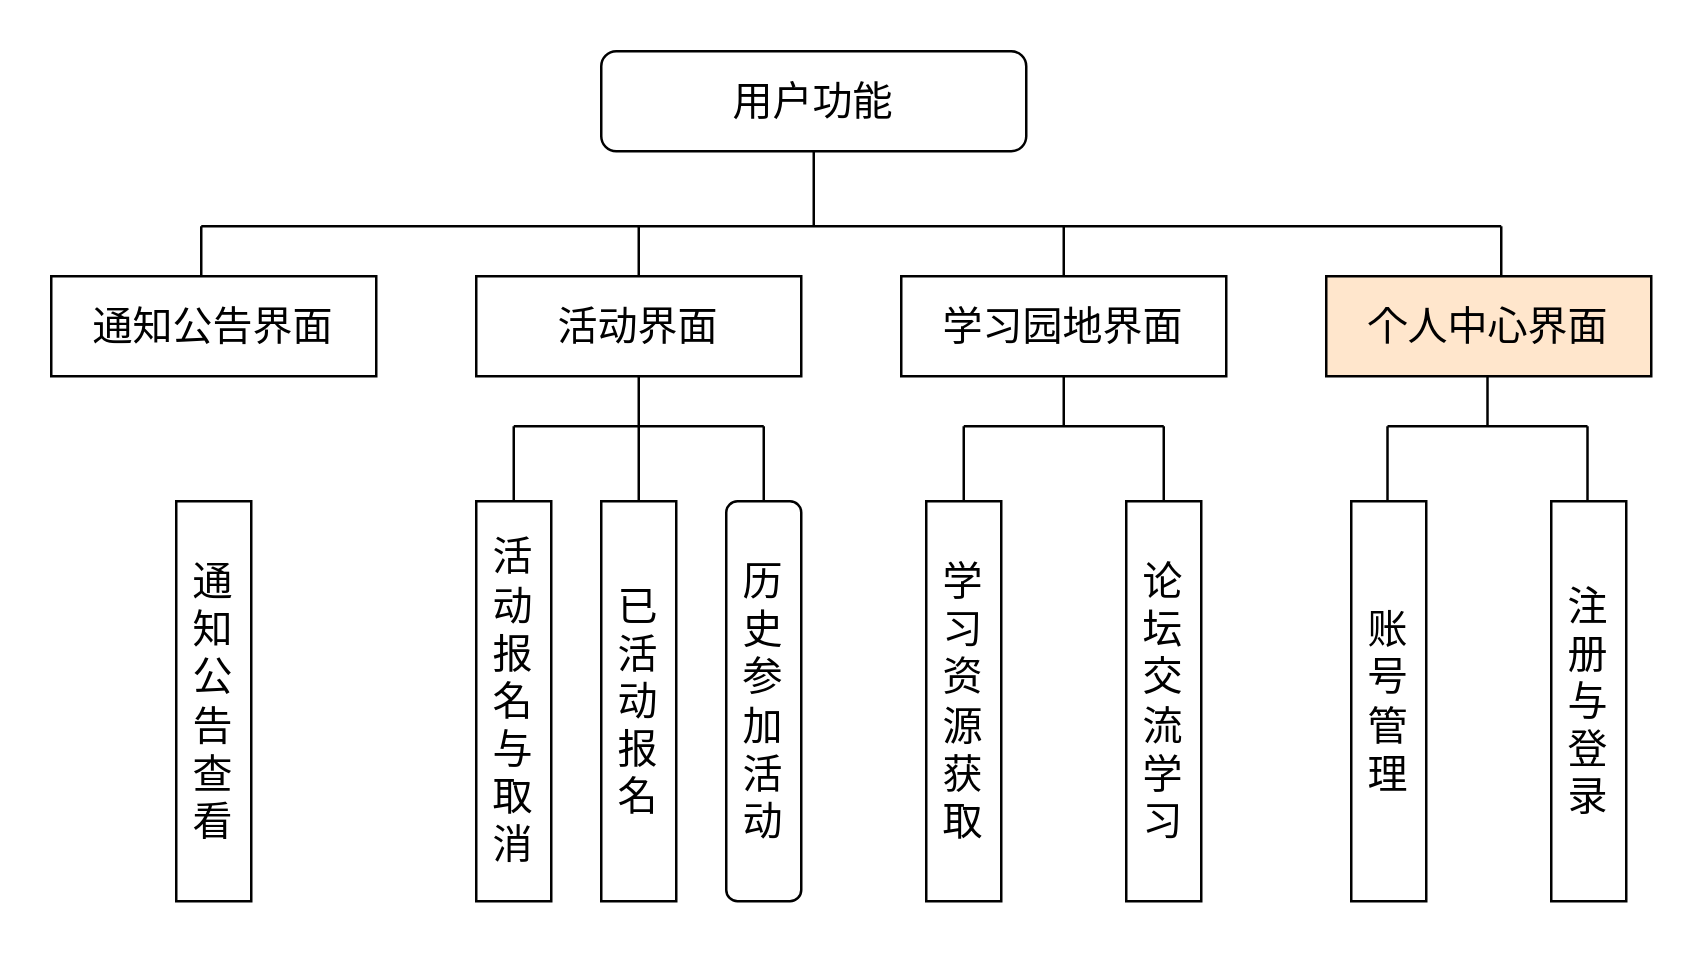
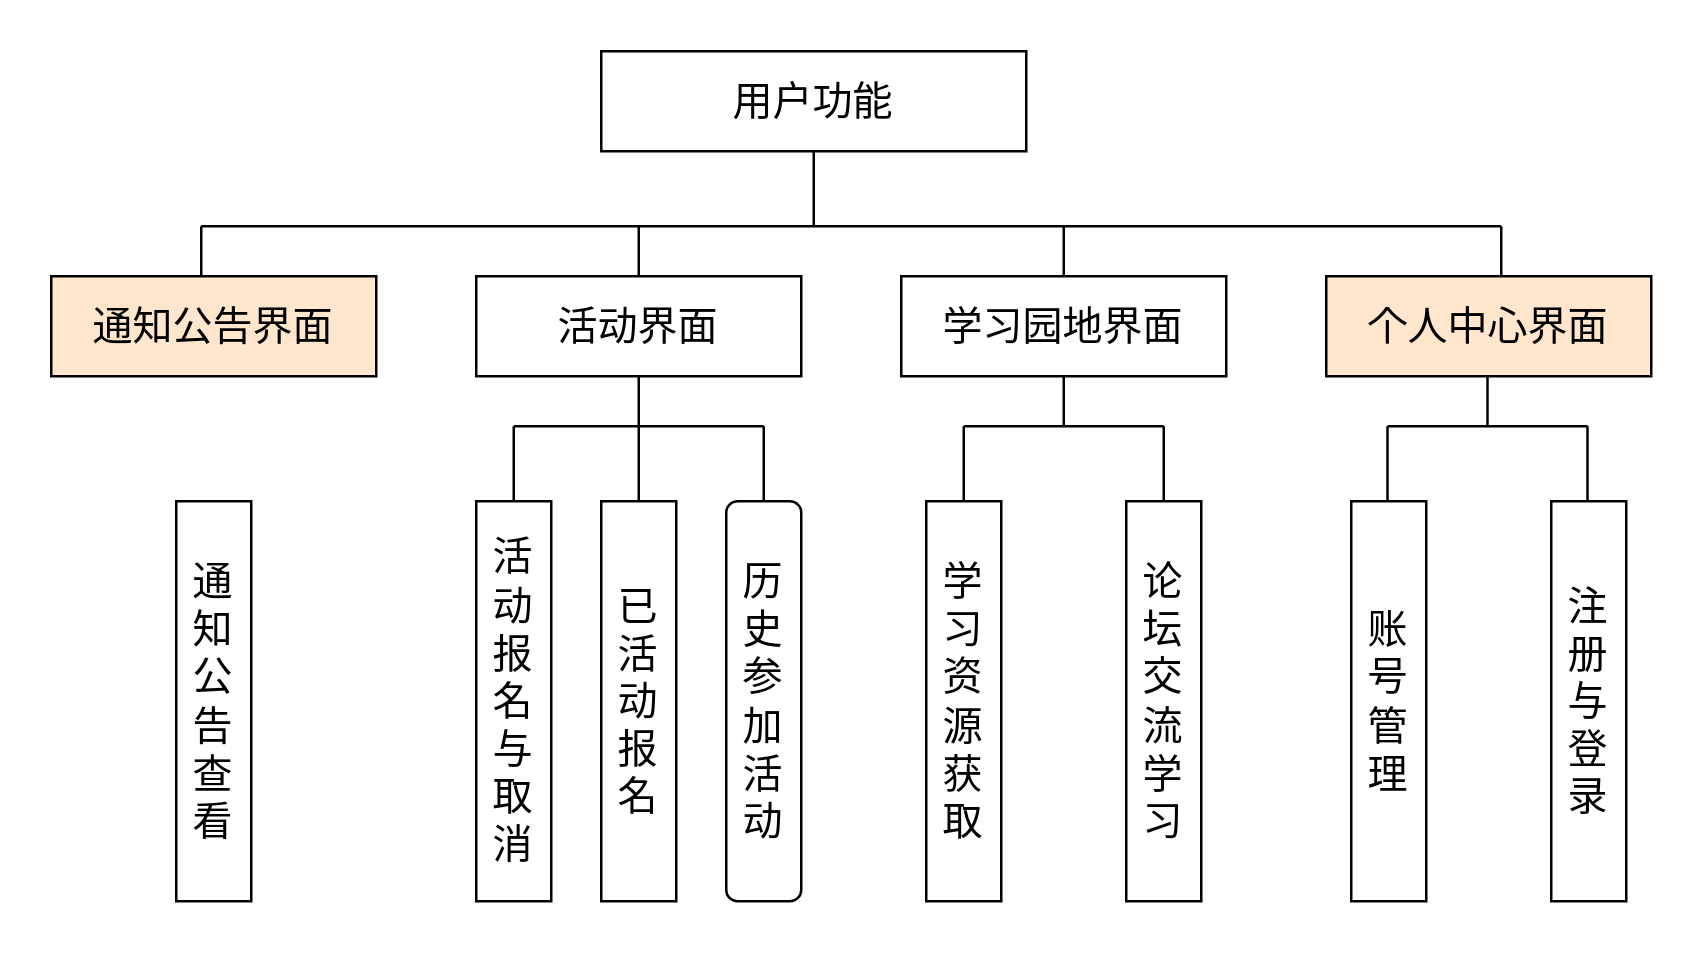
node "用户功能": shape rounded rectangle -> rectangle
node "通知公告界面": fillcolor #ffffff -> #ffe6cc
